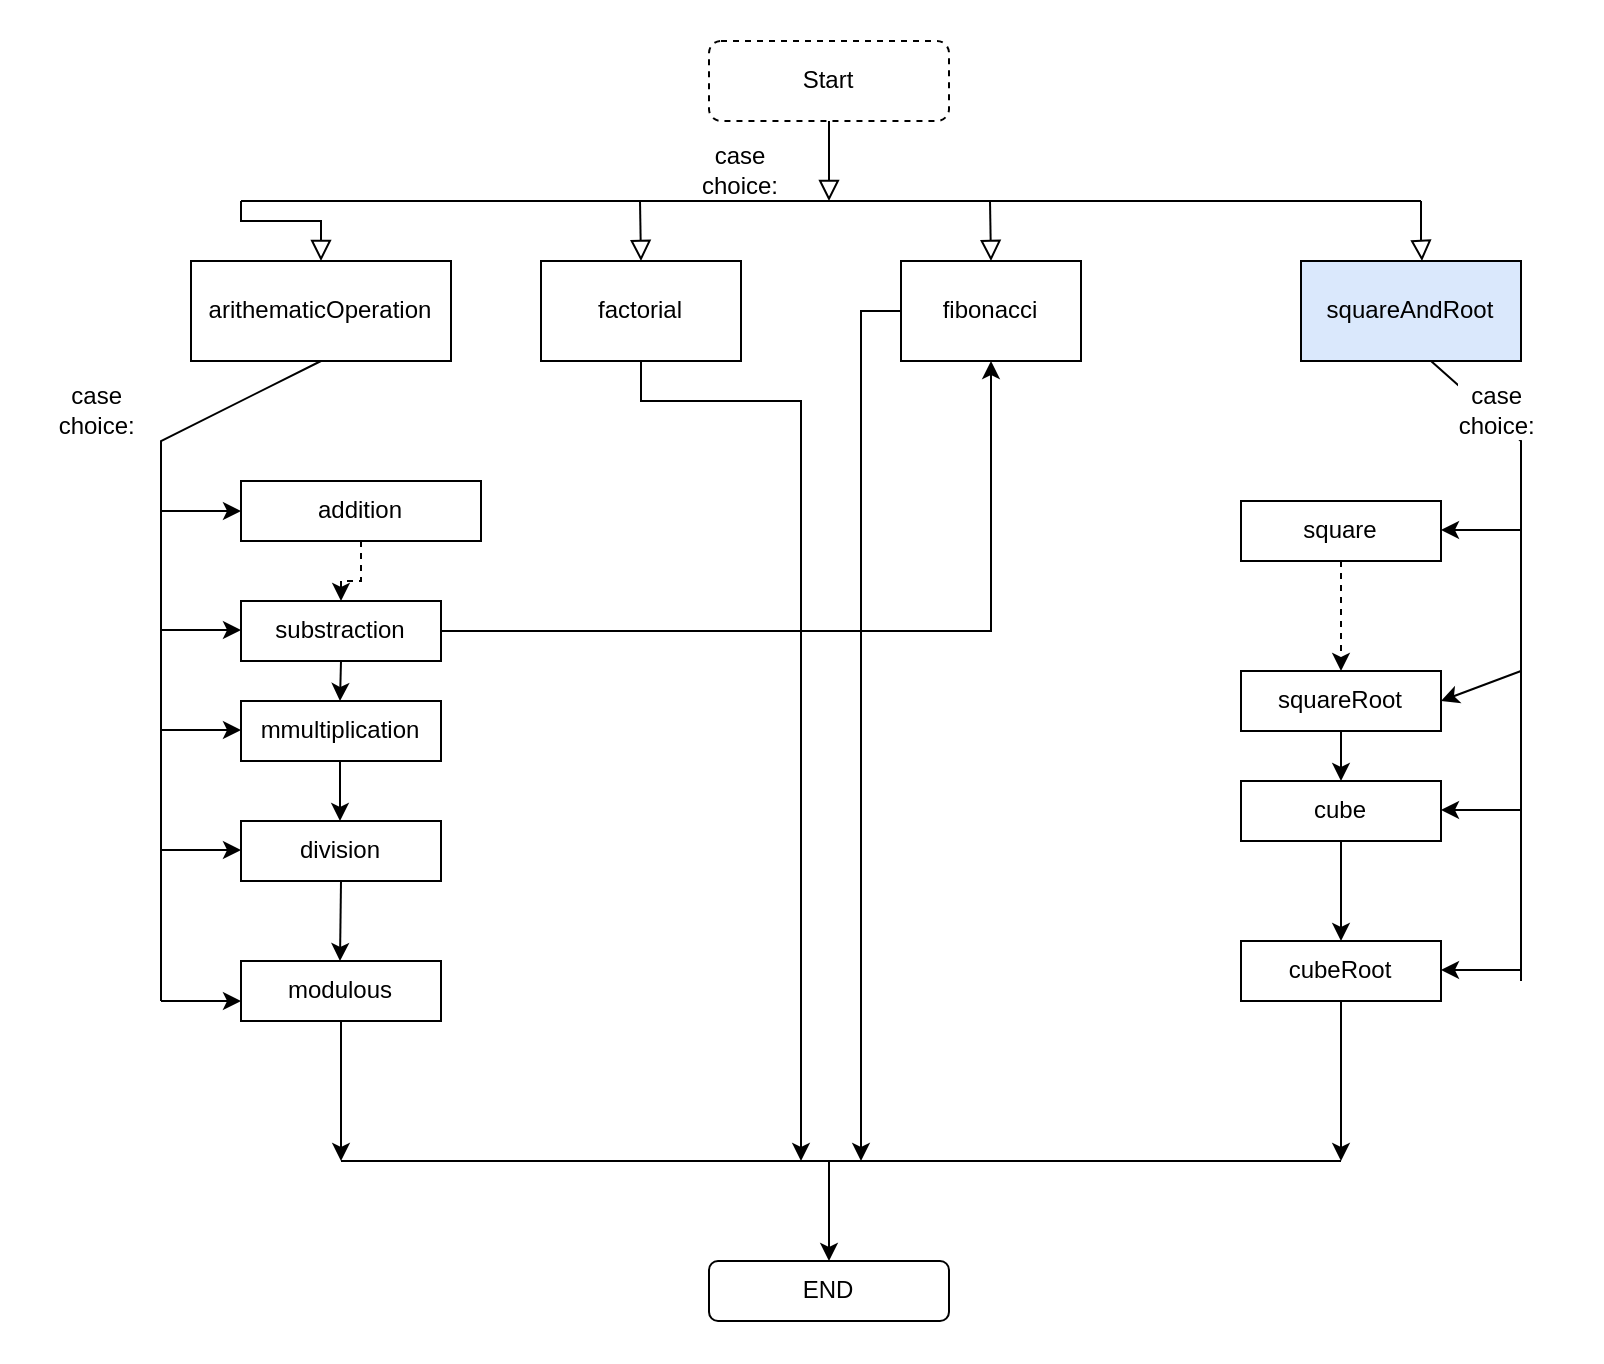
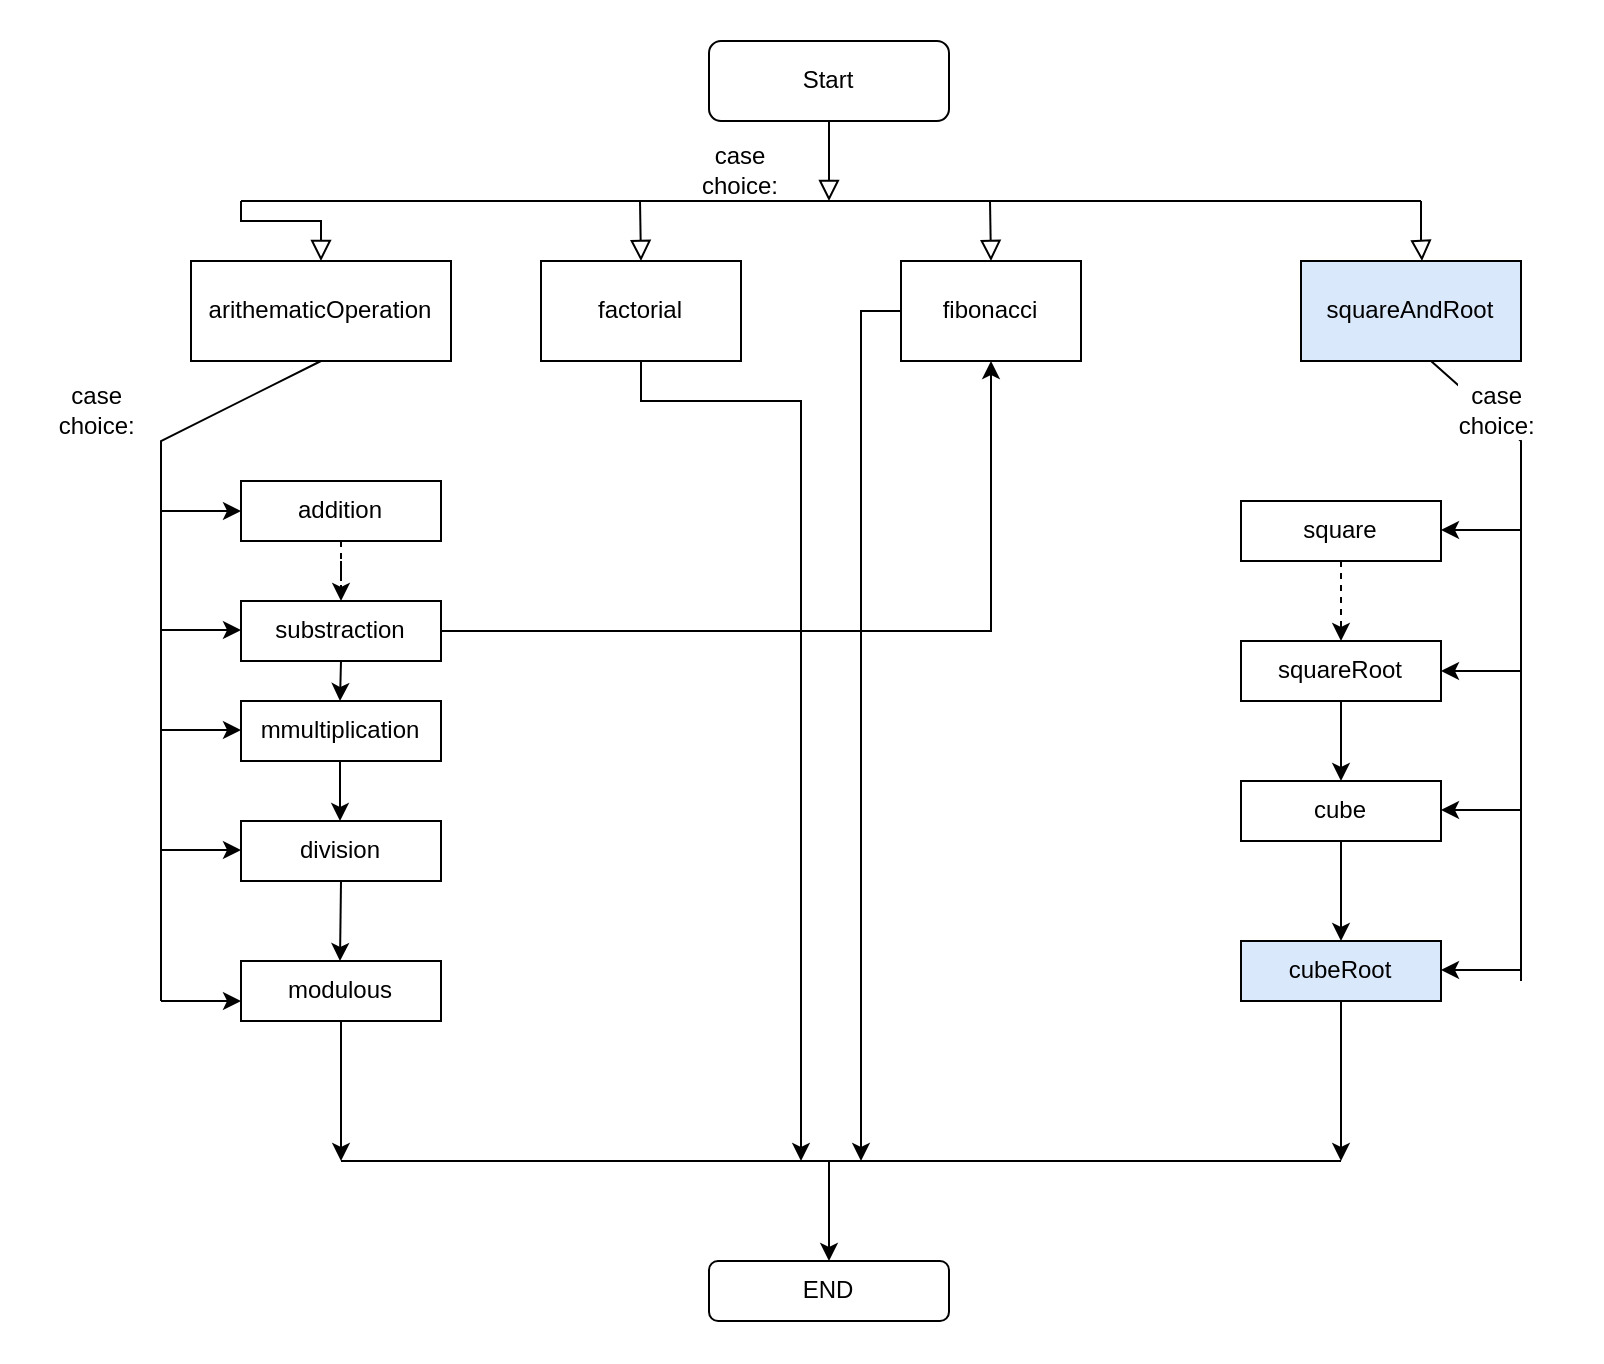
node "Start": style dashed -> solid
node "addition": size 240x60 -> 200x60
node "squareRoot": moved (1341, 701) -> (1341, 671)
node "cubeRoot": fillcolor #ffffff -> #dae8fc
